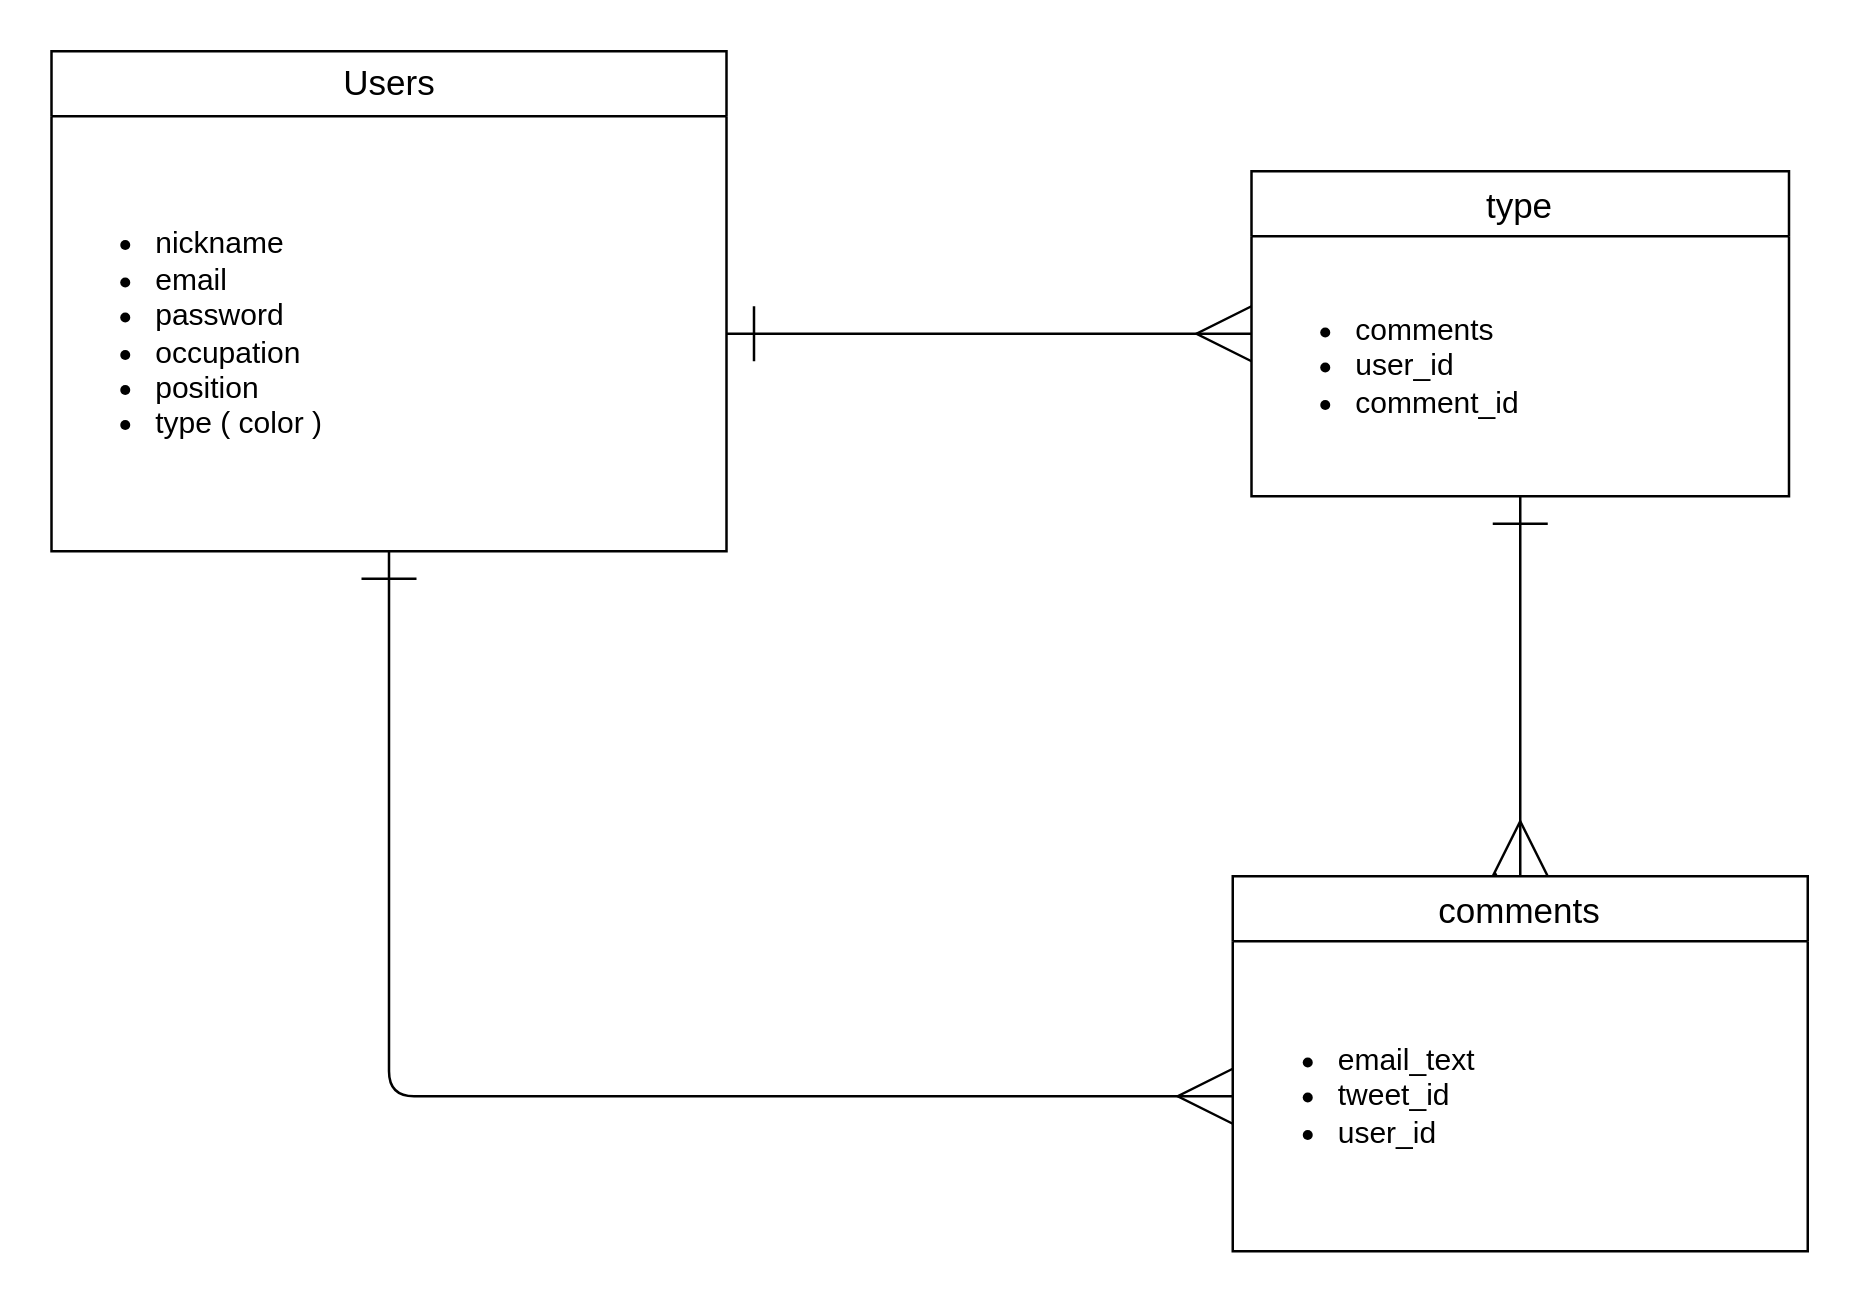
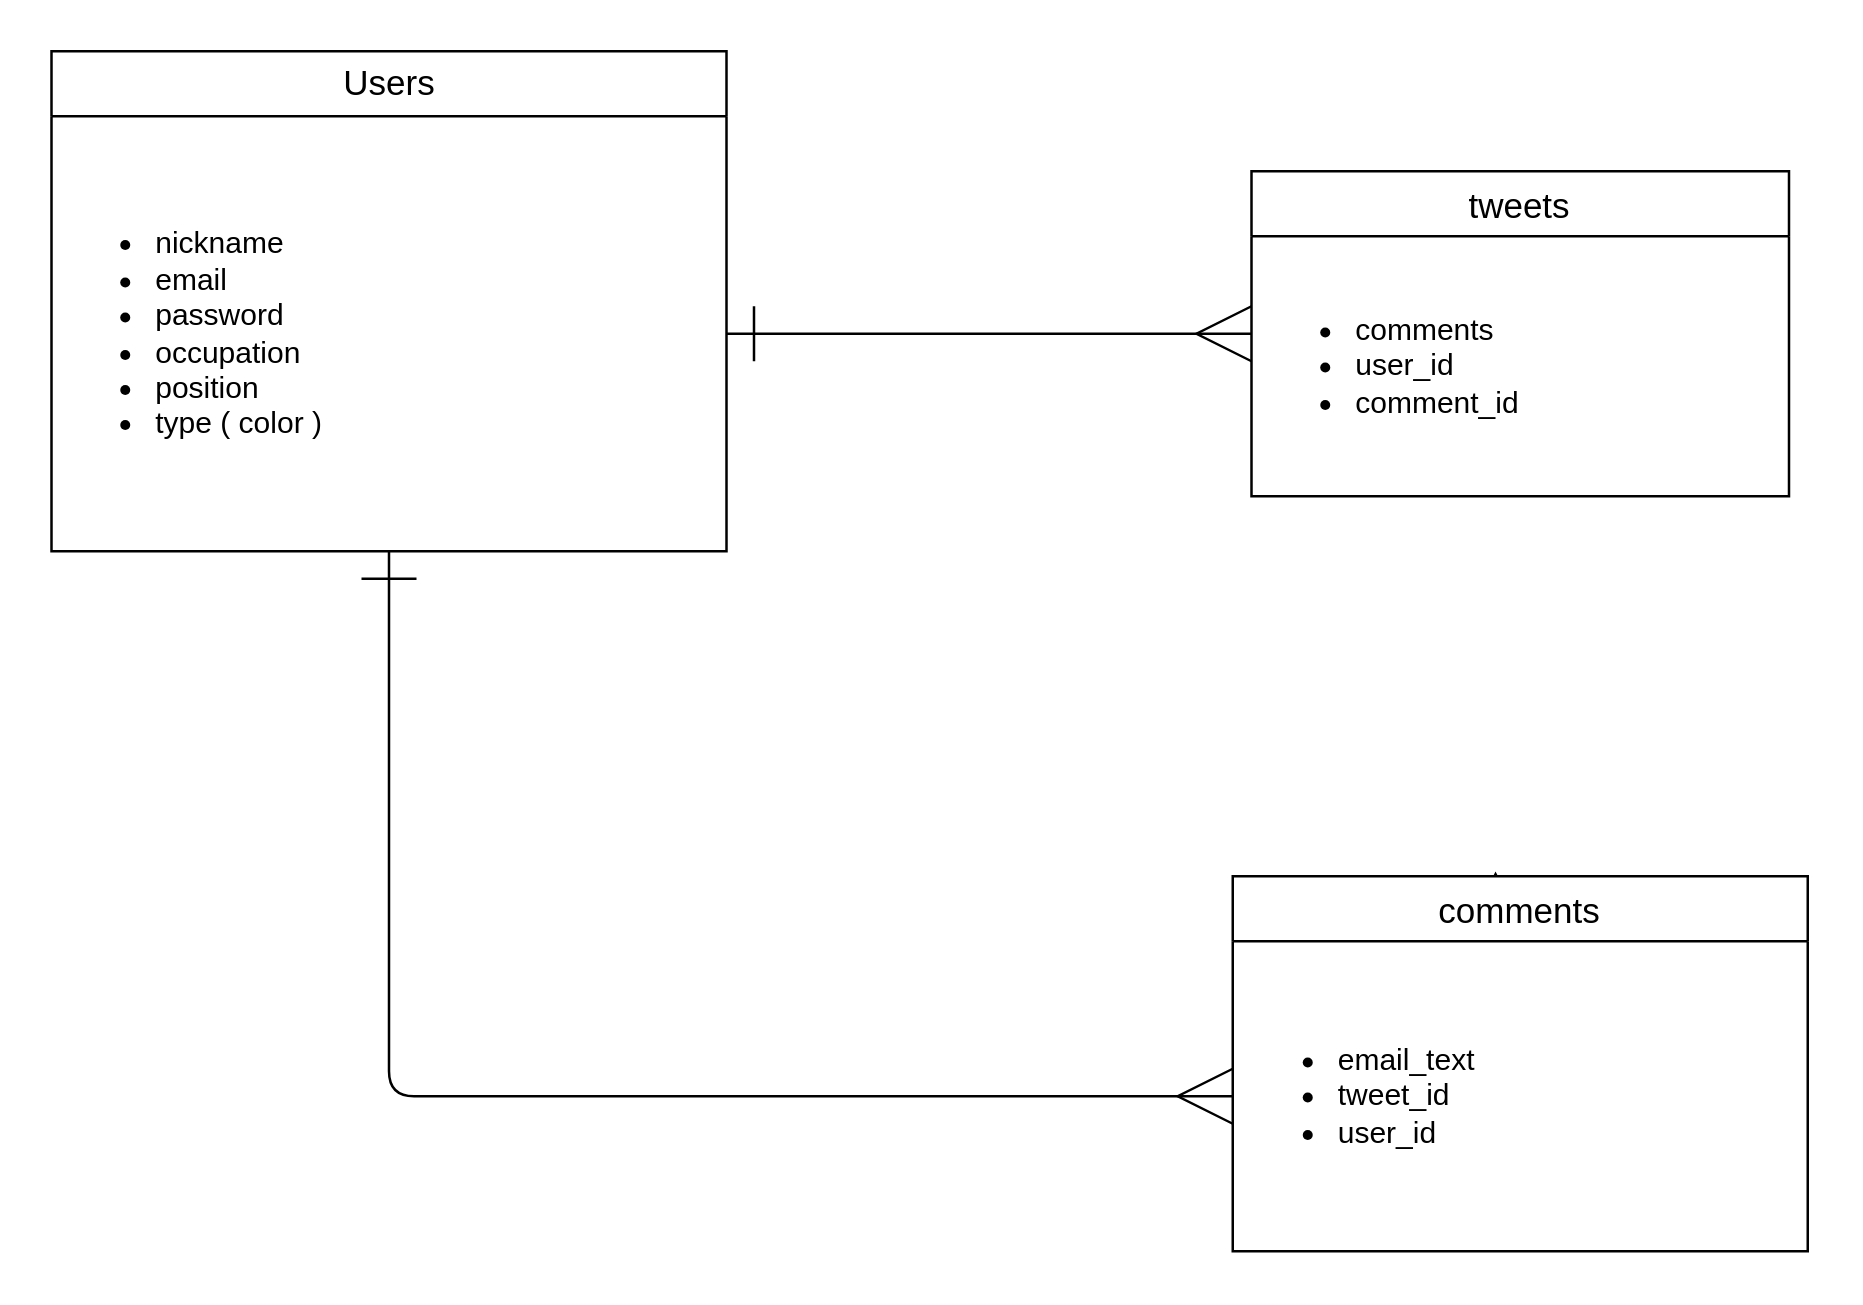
node "type": label "type" -> "tweets"
edge "comments user_id comment_id" -- "comments": removed
